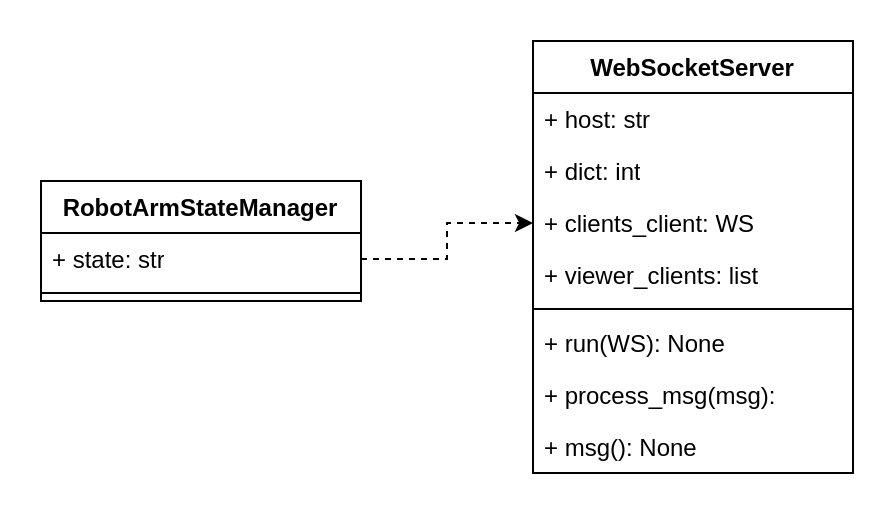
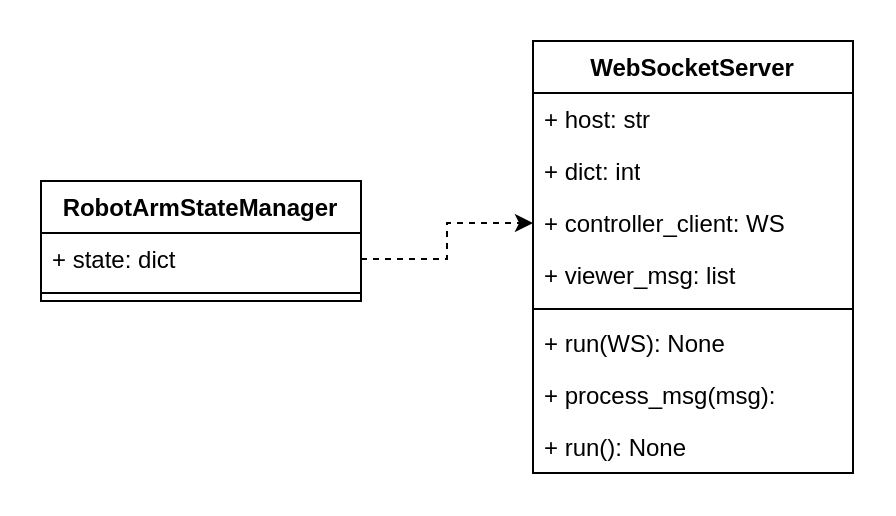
node "+ clients_client: WS": label "+ clients_client: WS" -> "+ controller_client: WS"
node "+ state: str": label "+ state: str" -> "+ state: dict"
node "+ viewer_clients: list": label "+ viewer_clients: list" -> "+ viewer_msg: list"
node "+ msg(): None": label "+ msg(): None" -> "+ run(): None"
